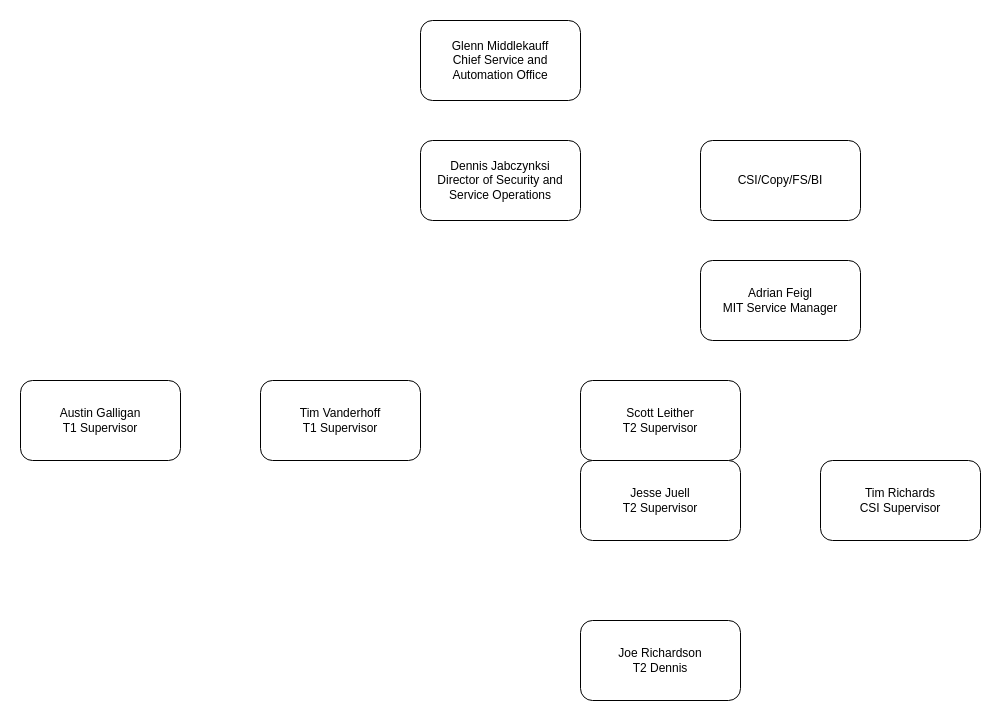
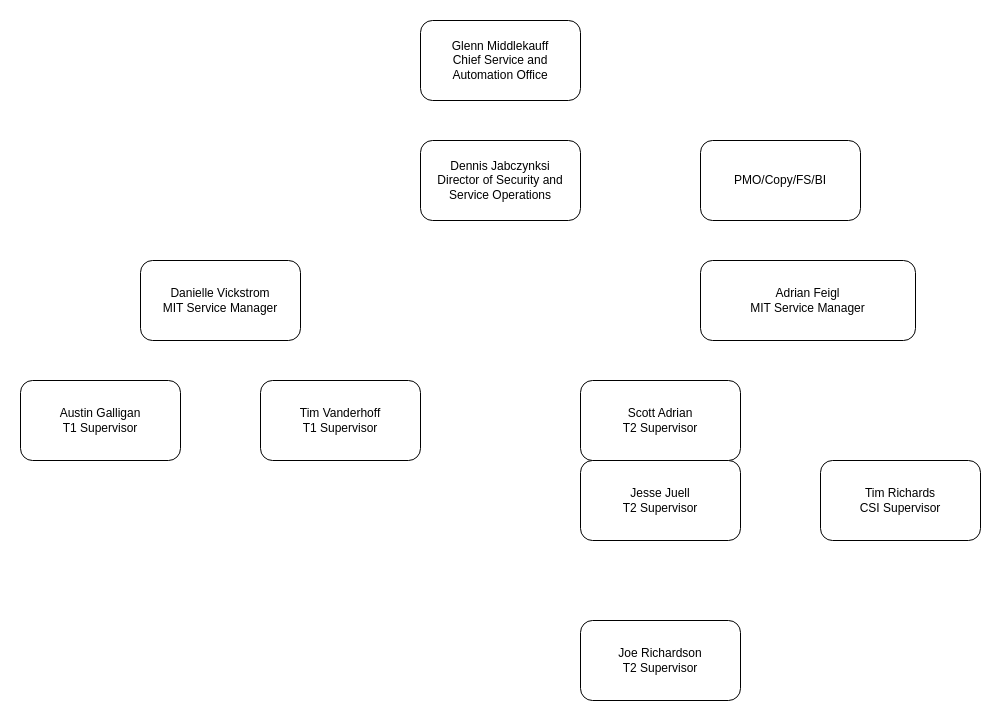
node "CSI/Copy/FS/BI": label "CSI/Copy/FS/BI" -> "PMO/Copy/FS/BI"
node "Danielle Vickstrom MIT Service Manager": added
node "Adrian Feigl MIT Service Manager": size 160x80 -> 215x80
node "Scott Leither T2 Supervisor": label "Scott Leither T2 Supervisor" -> "Scott Adrian T2 Supervisor"
node "Joe Richardson T2 Dennis": label "Joe Richardson T2 Dennis" -> "Joe Richardson T2 Supervisor"
